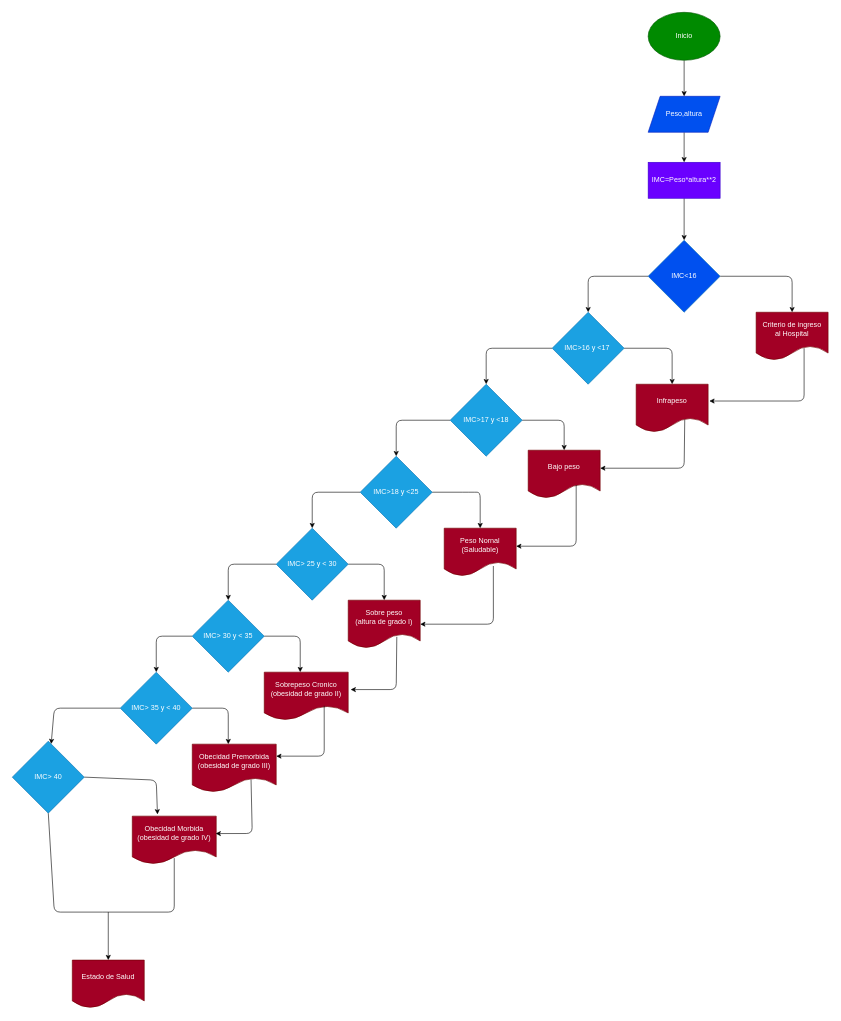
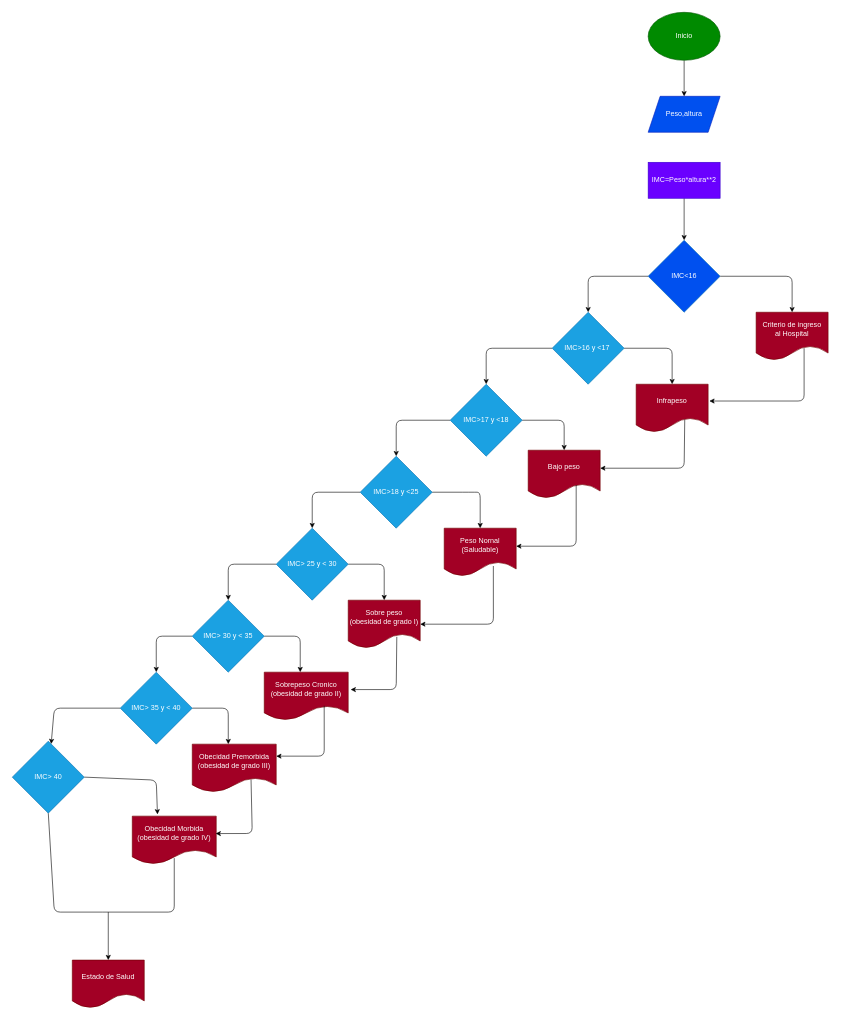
edge "Peso,altura" -> "IMC=Peso*altura**2": removed
node "Sobre peso (altura de grado I)": label "Sobre peso (altura de grado I)" -> "Sobre peso (obesidad de grado I)"
